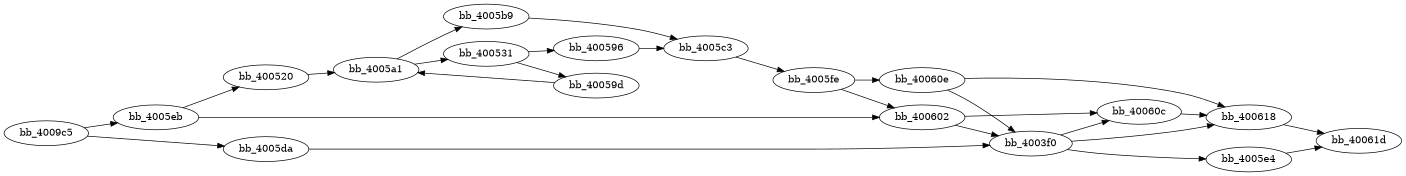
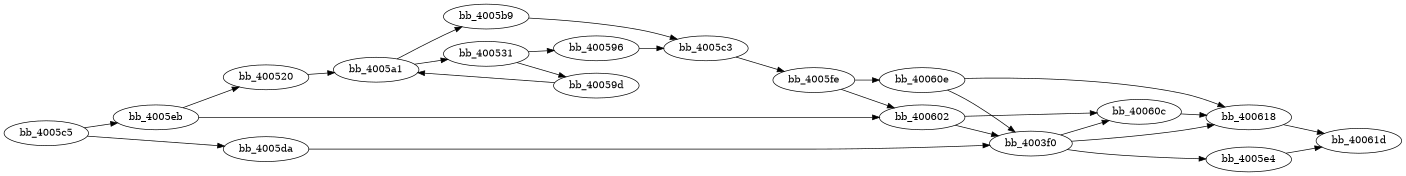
node "bb_4009c5": label "bb_4009c5" -> "bb_4005c5"
